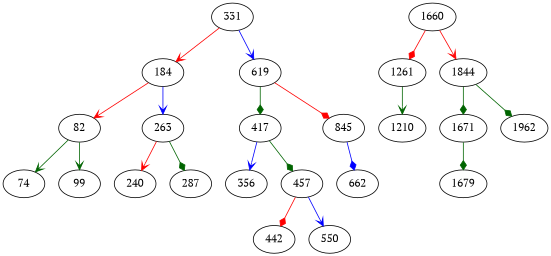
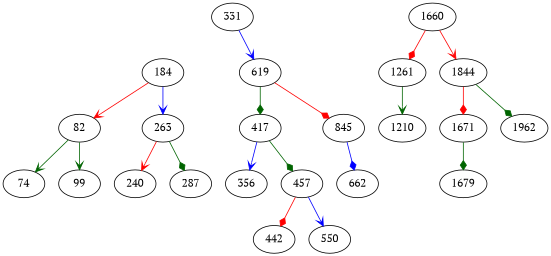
edge "331" -> "184": removed
edge "1844" -> "1671": color darkgreen -> red
